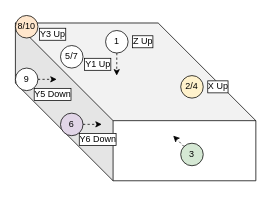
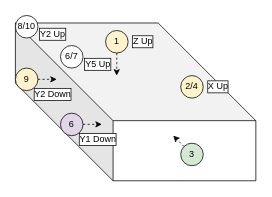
node "8/10": fillcolor #ffe6cc -> #ffffff
node "Y3 Up": label "Y3 Up" -> "Y2 Up"
node "1": fillcolor #ffffff -> #fff2cc
node "5/7": label "5/7" -> "6/7"
node "Y1 Up": label "Y1 Up" -> "Y5 Up"
node "9": fillcolor #ffffff -> #fff2cc
node "Y5 Down": label "Y5 Down" -> "Y2 Down"
node "Y6 Down": label "Y6 Down" -> "Y1 Down"
